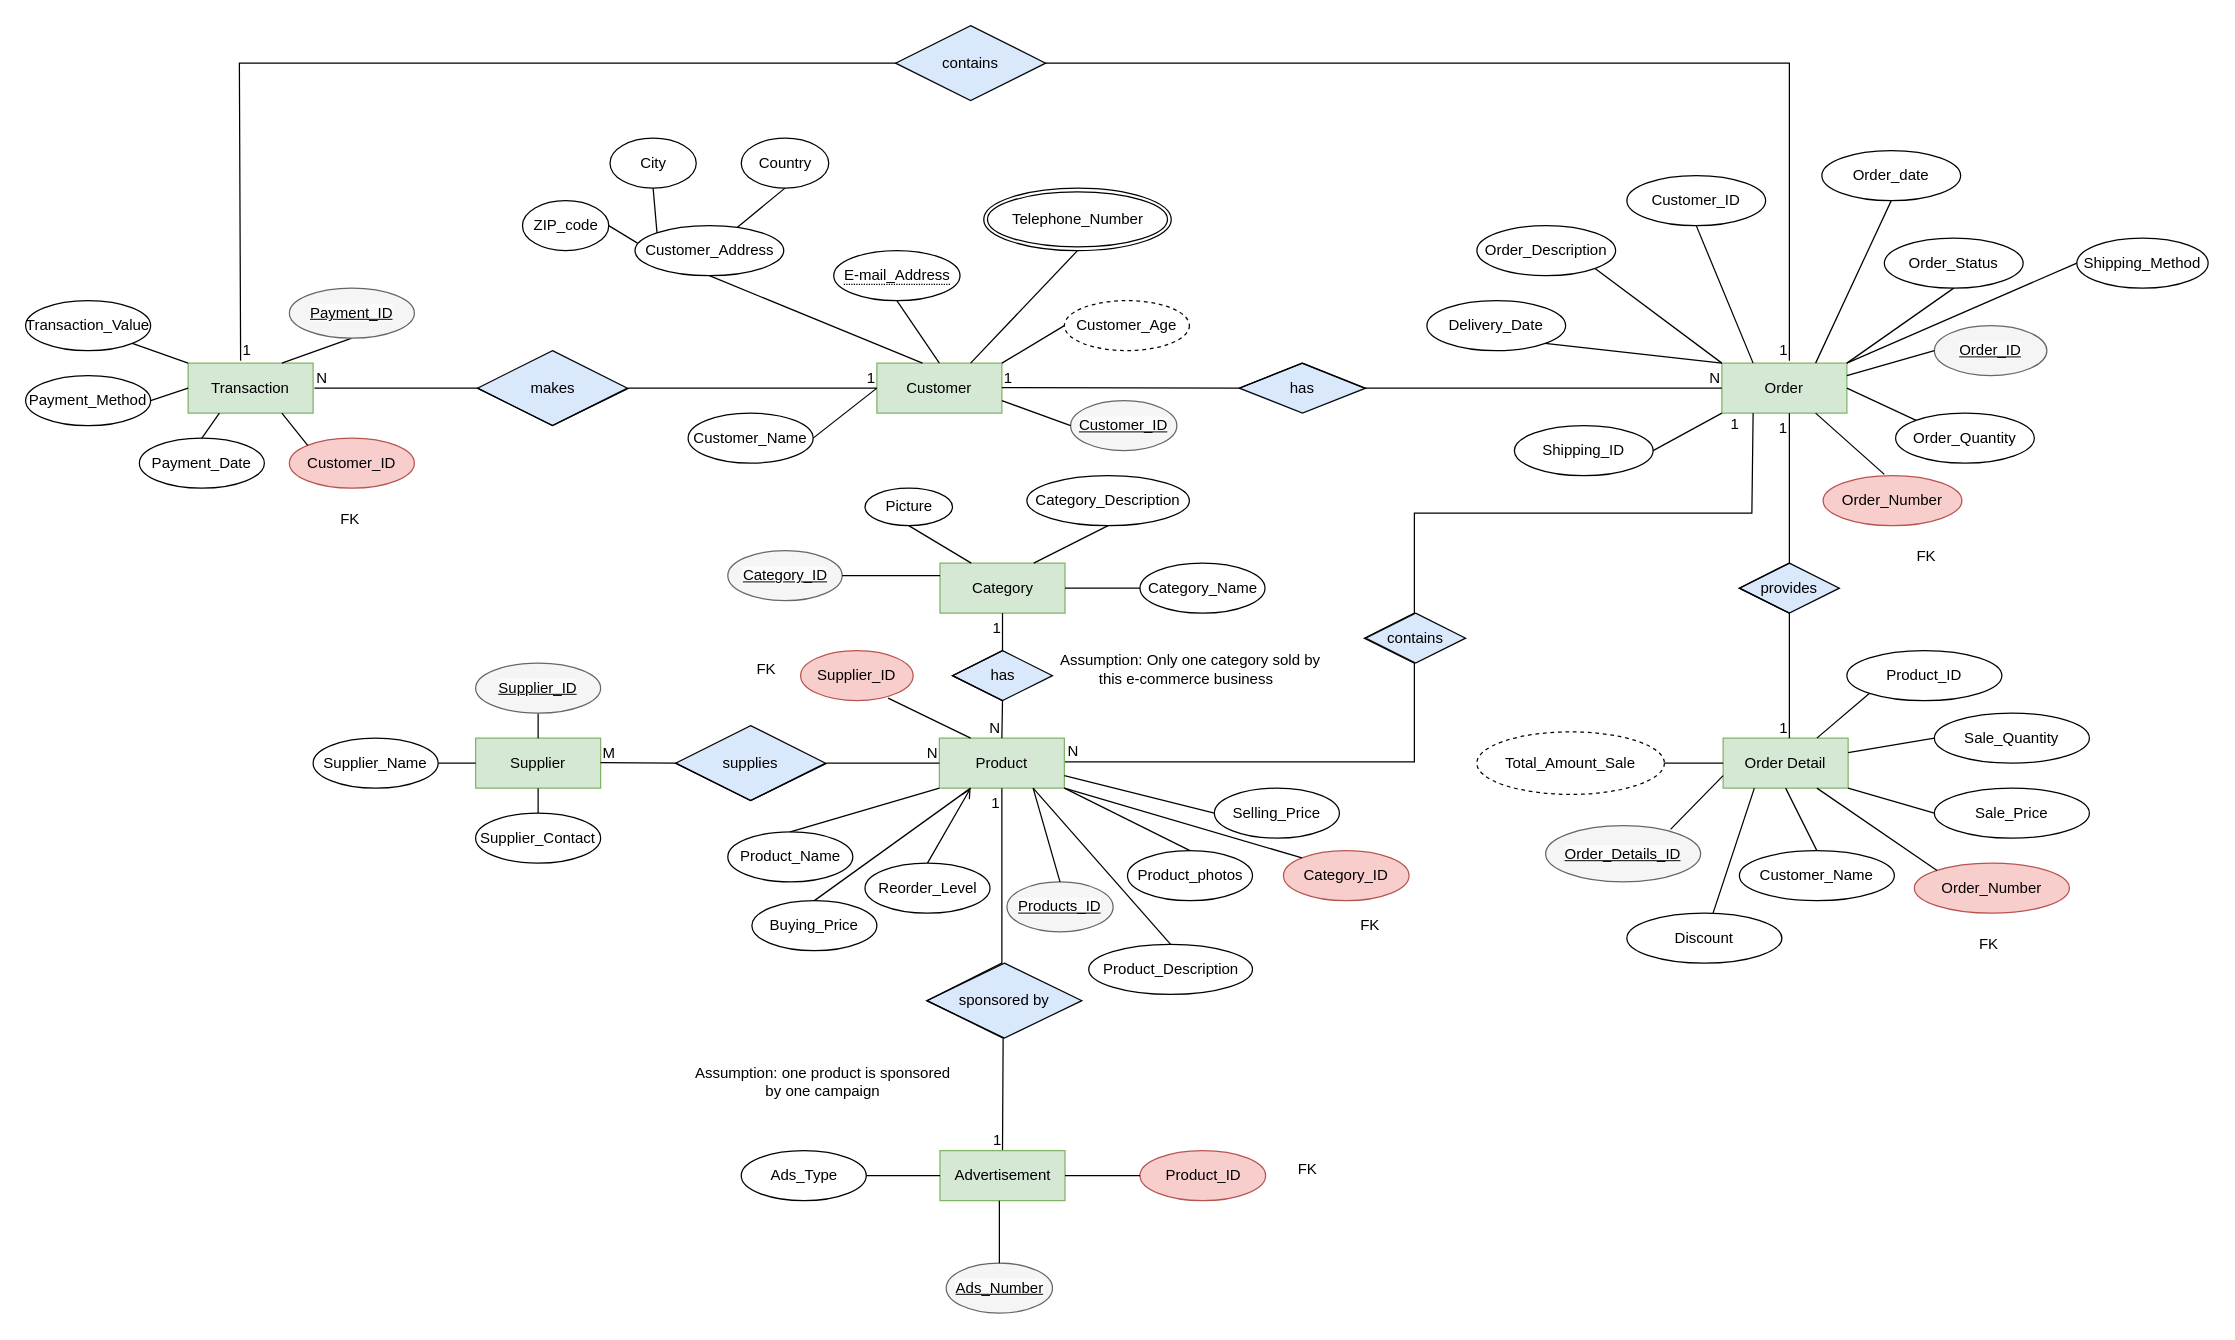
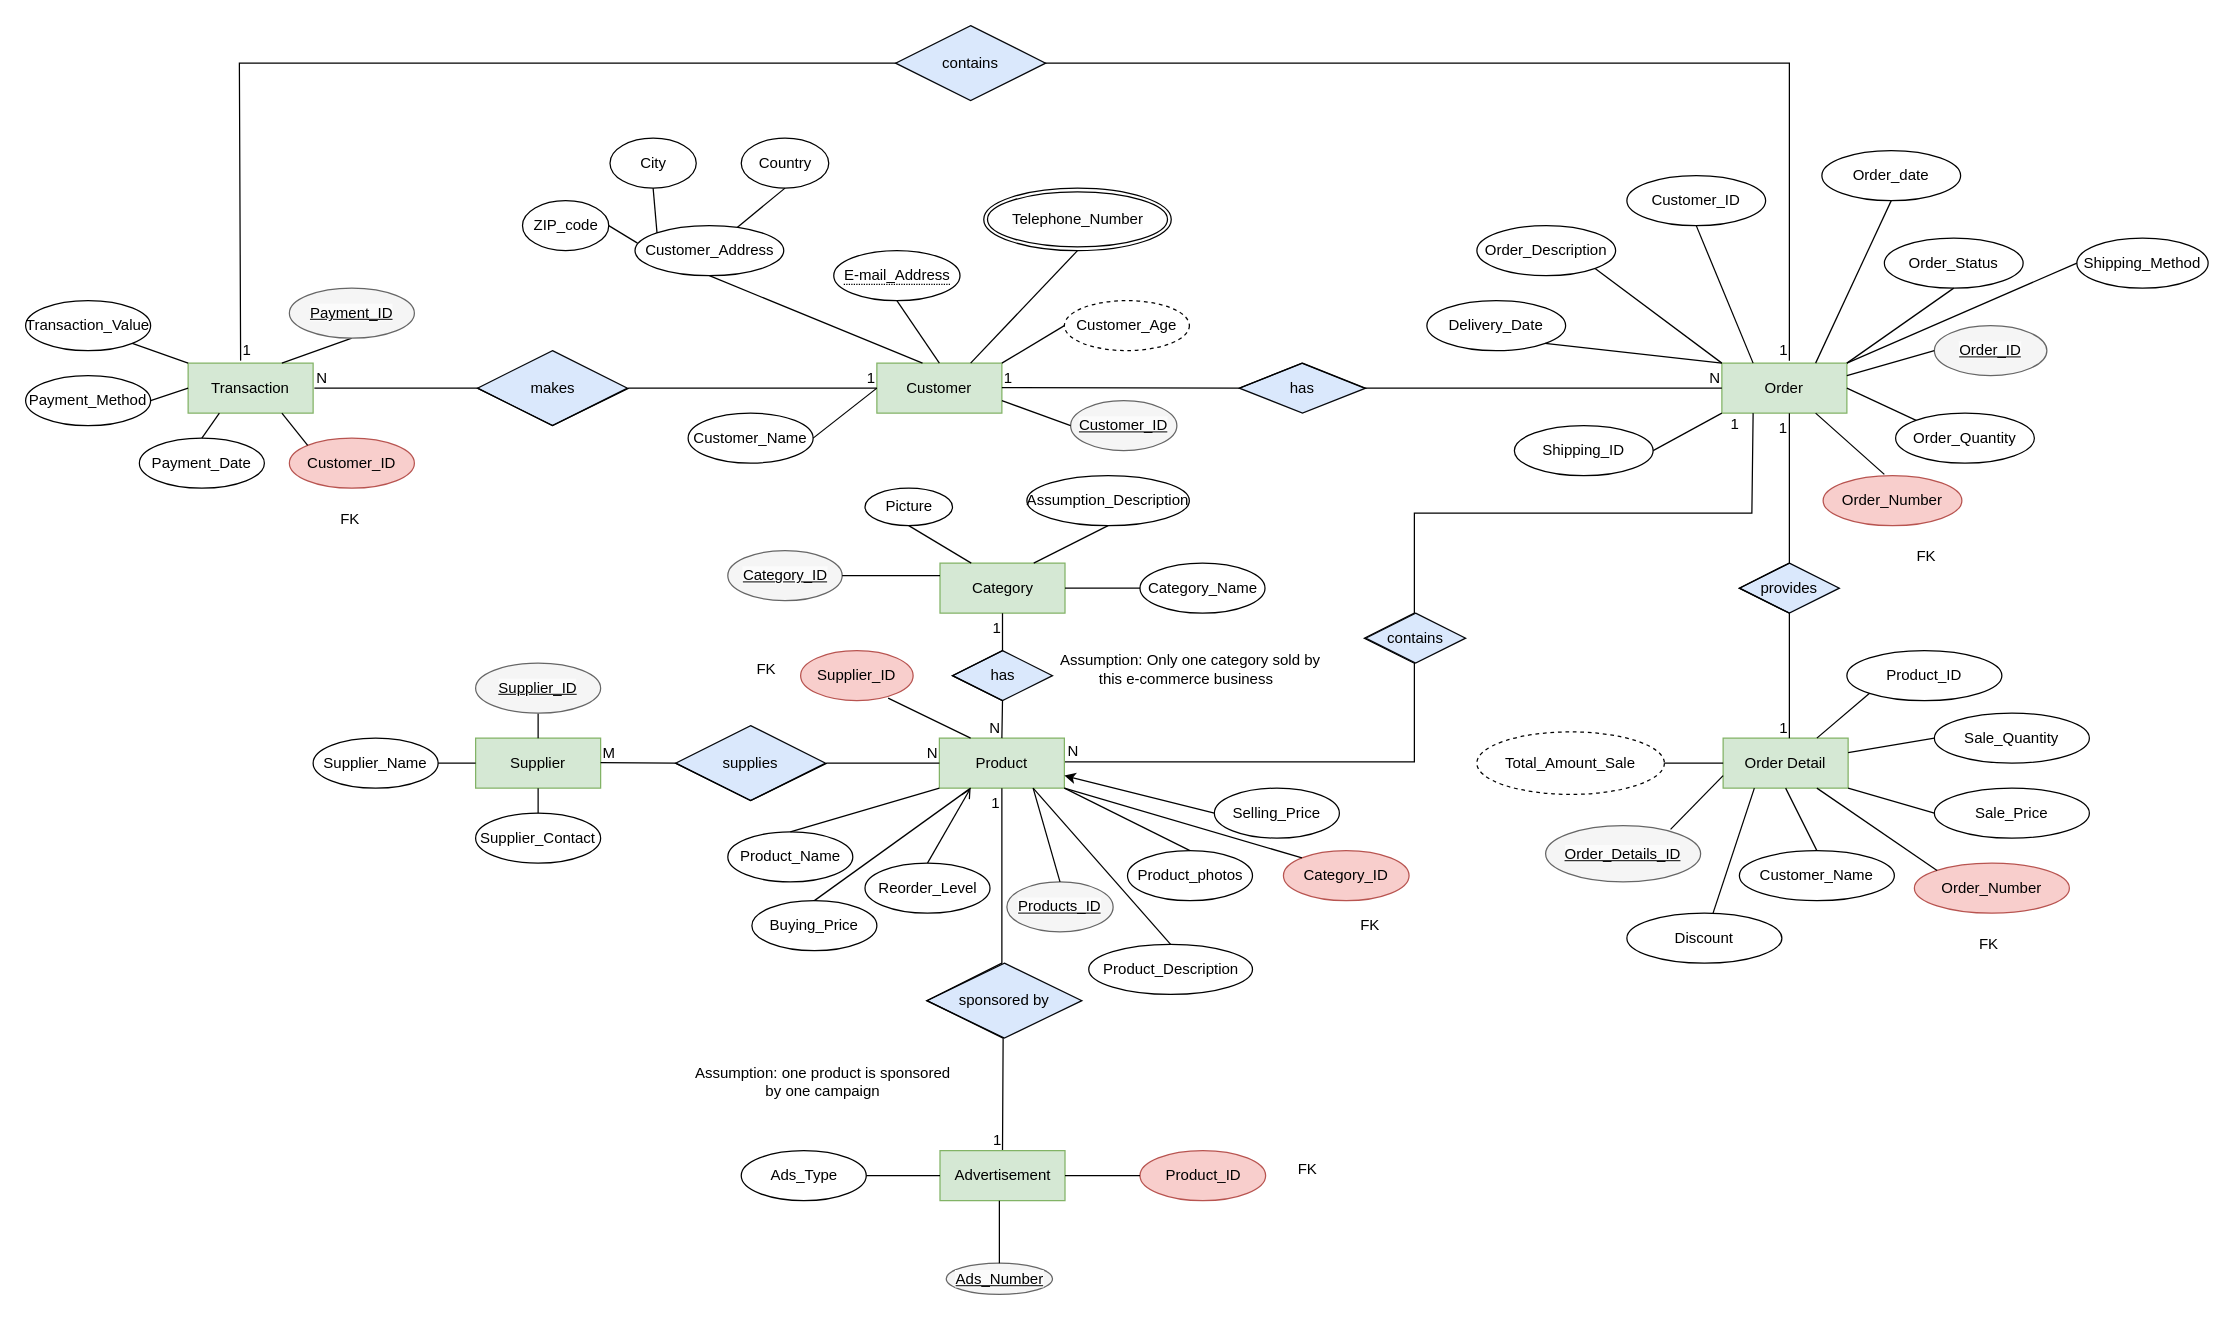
node "Category_Description": label "Category_Description" -> "Assumption_Description"
edge "Product" -- "Selling_Price": arrowhead none -> classic
node "Ads_Number": size 106x50 -> 106x31
